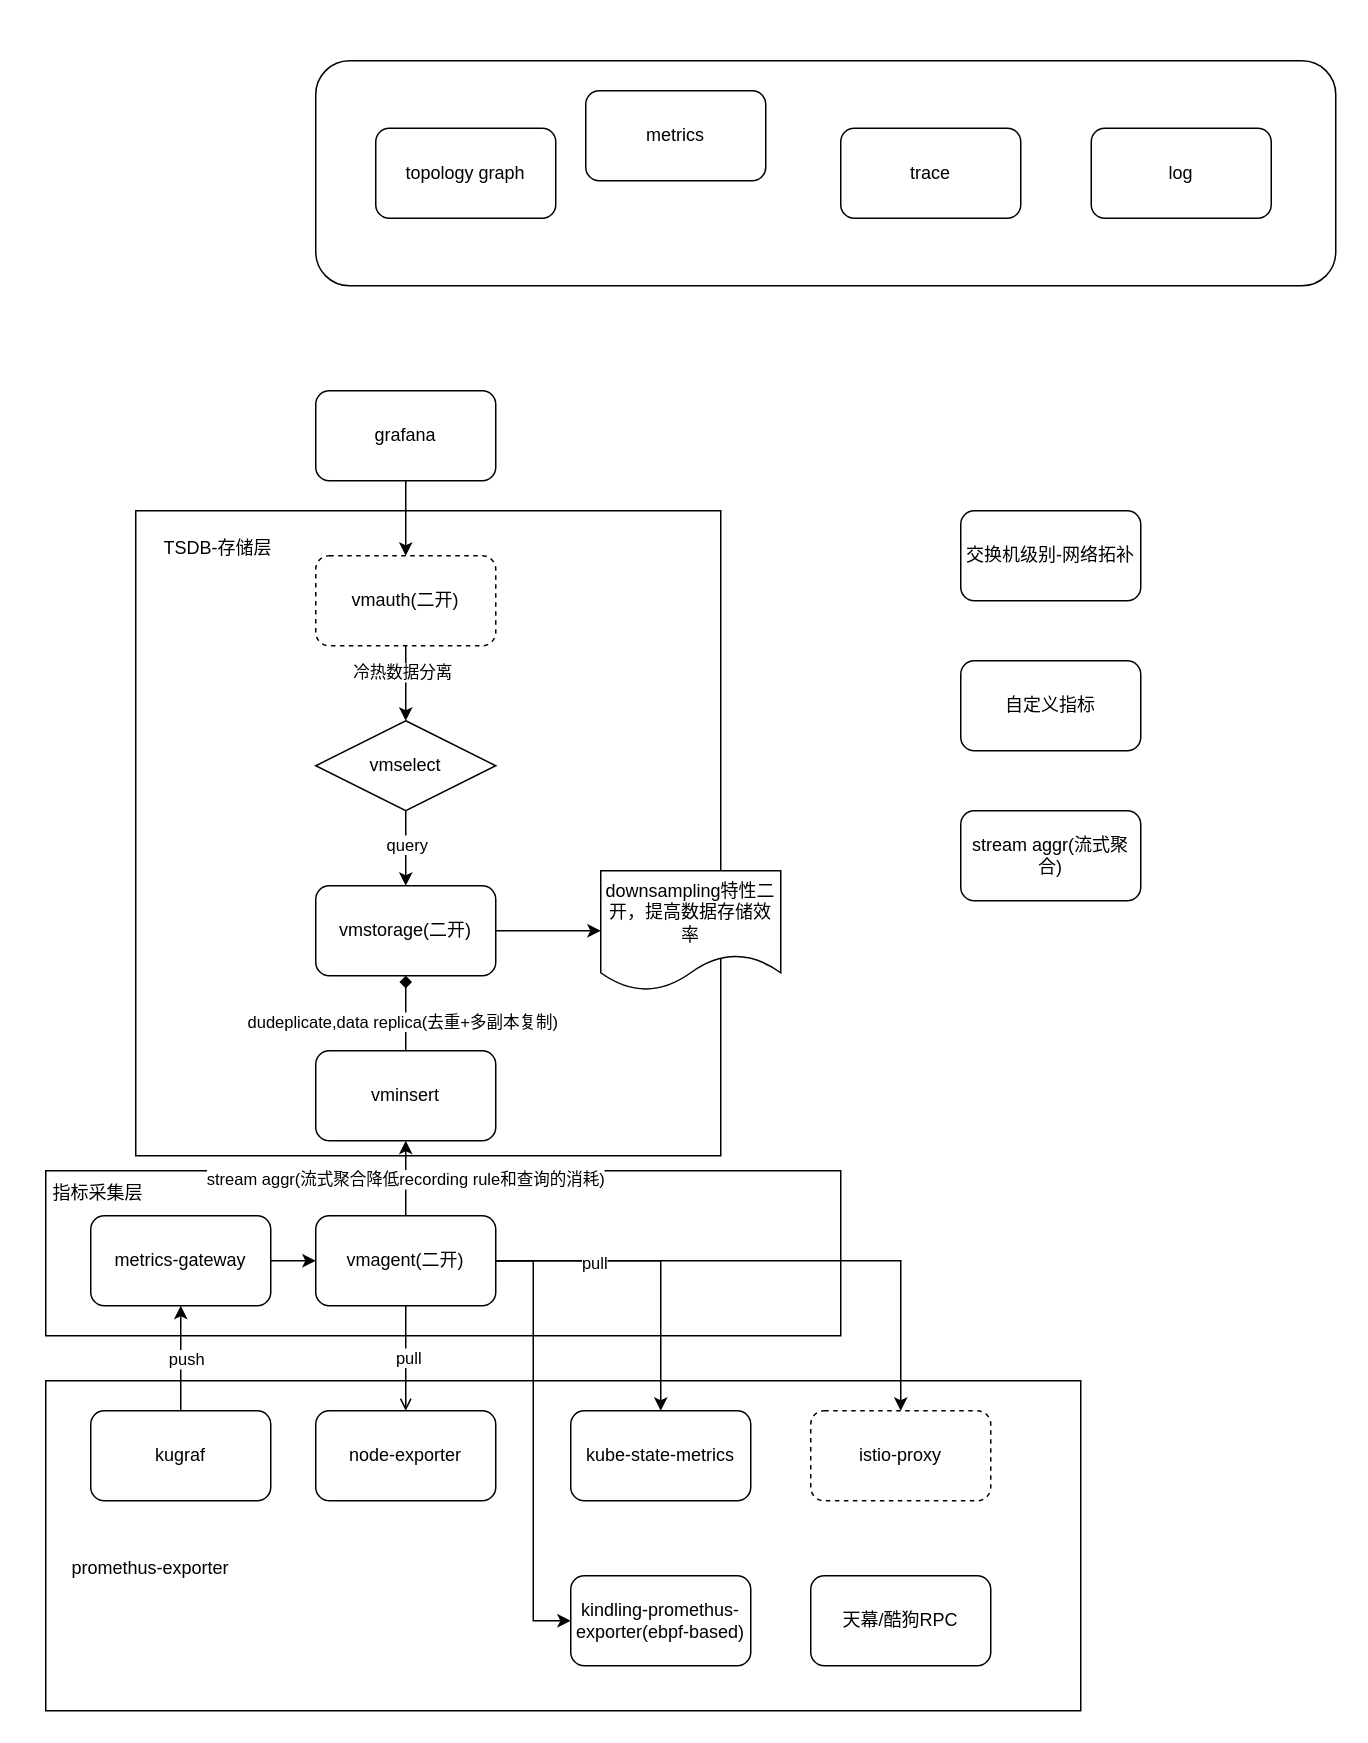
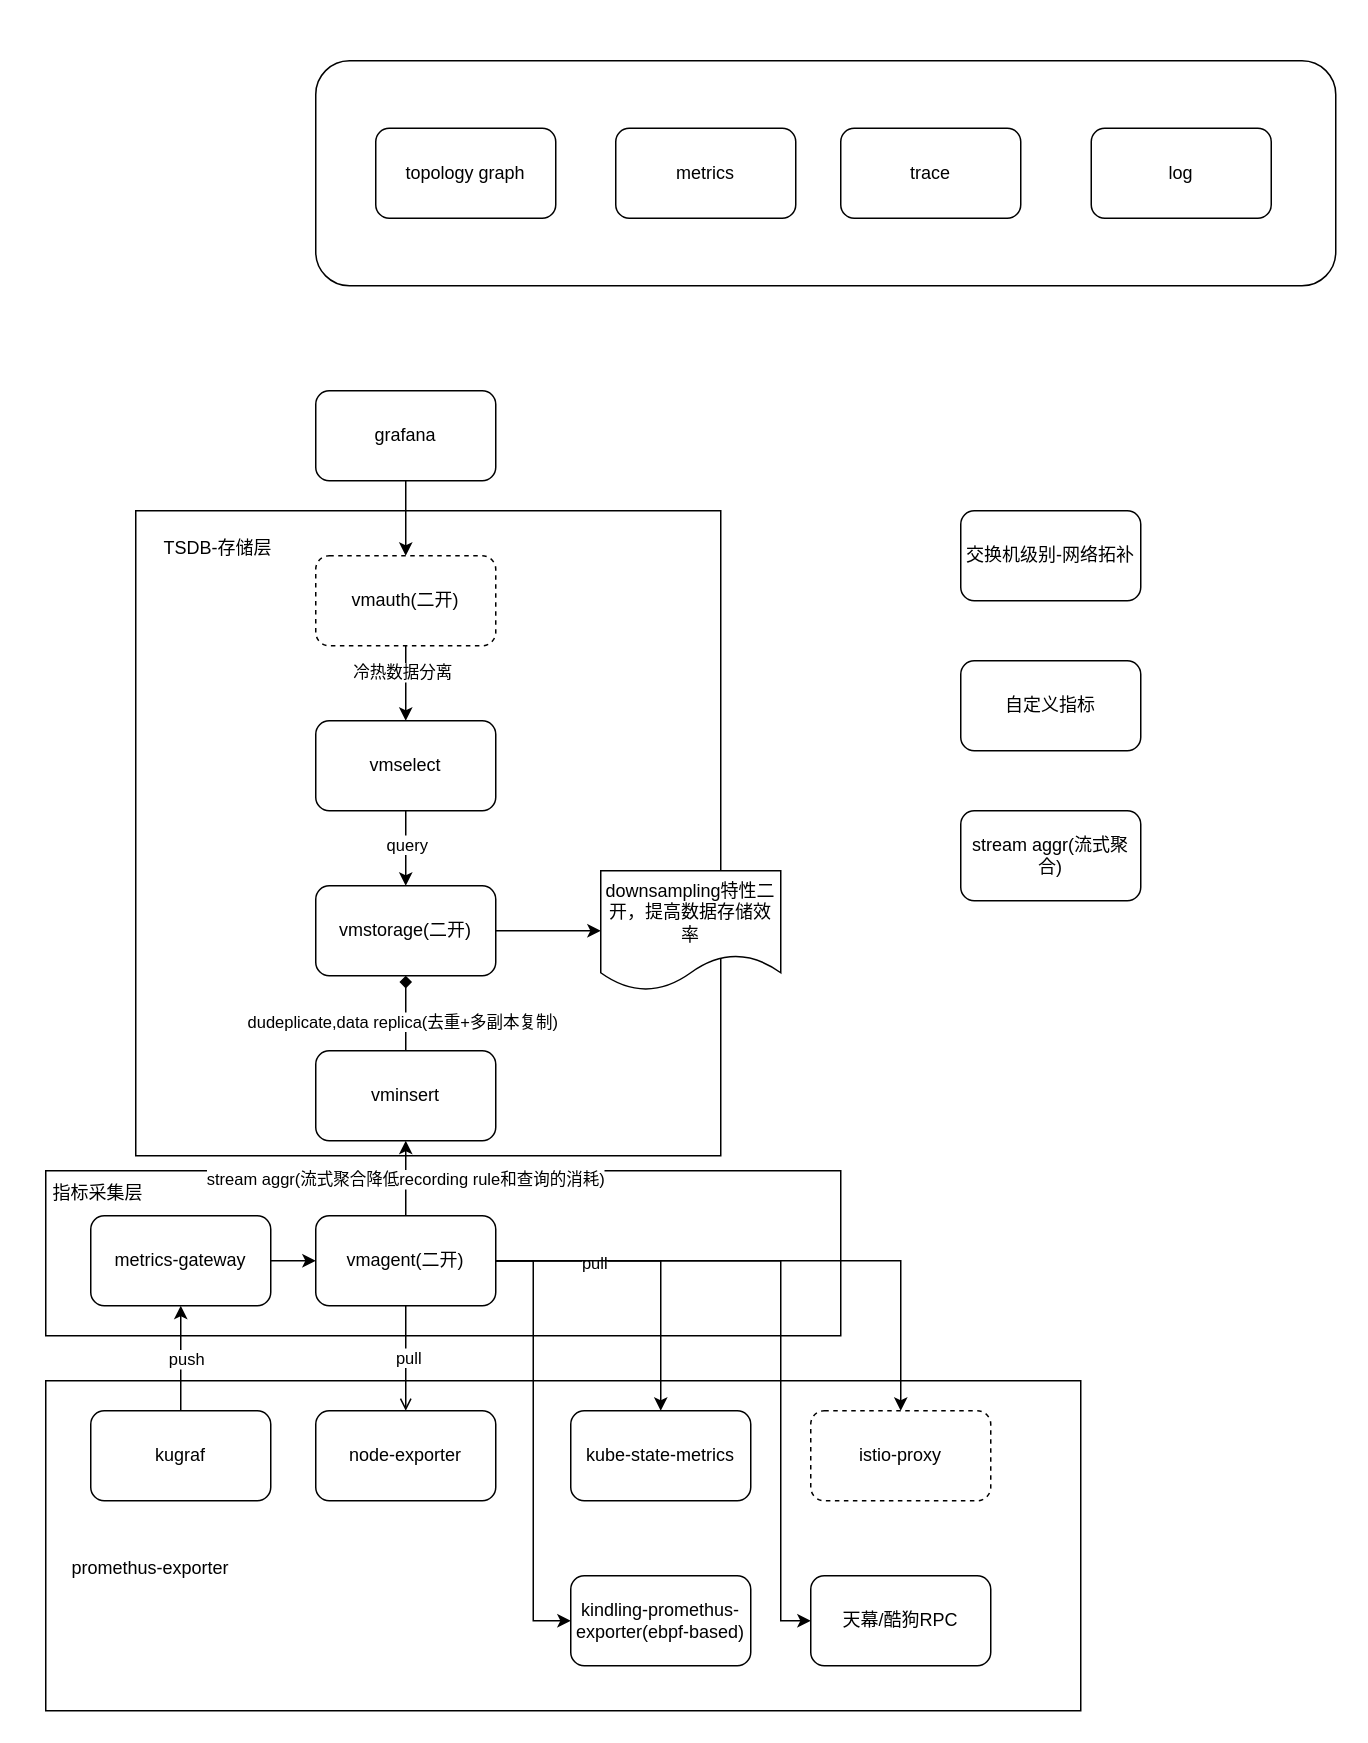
node "metrics": moved (676, 136) -> (706, 173)
node "vmselect": shape diamond -> rounded rectangle
edge "vmagent(二开)" -> "天幕/酷狗RPC": added
